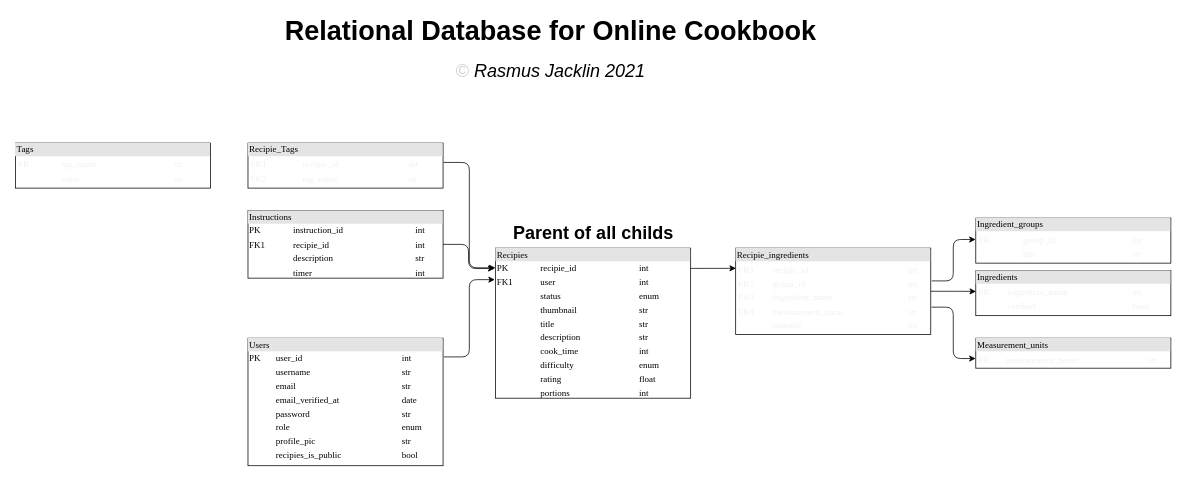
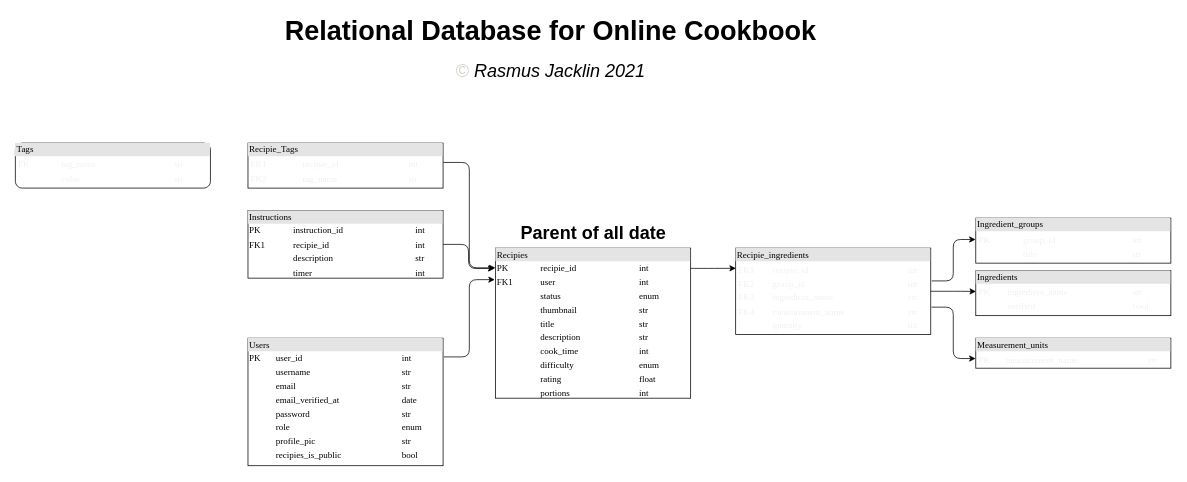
node "Tags PK tag_name str color str": shape rectangle -> rounded rectangle
node "Parent of all childs": label "Parent of all childs" -> "Parent of all date"
